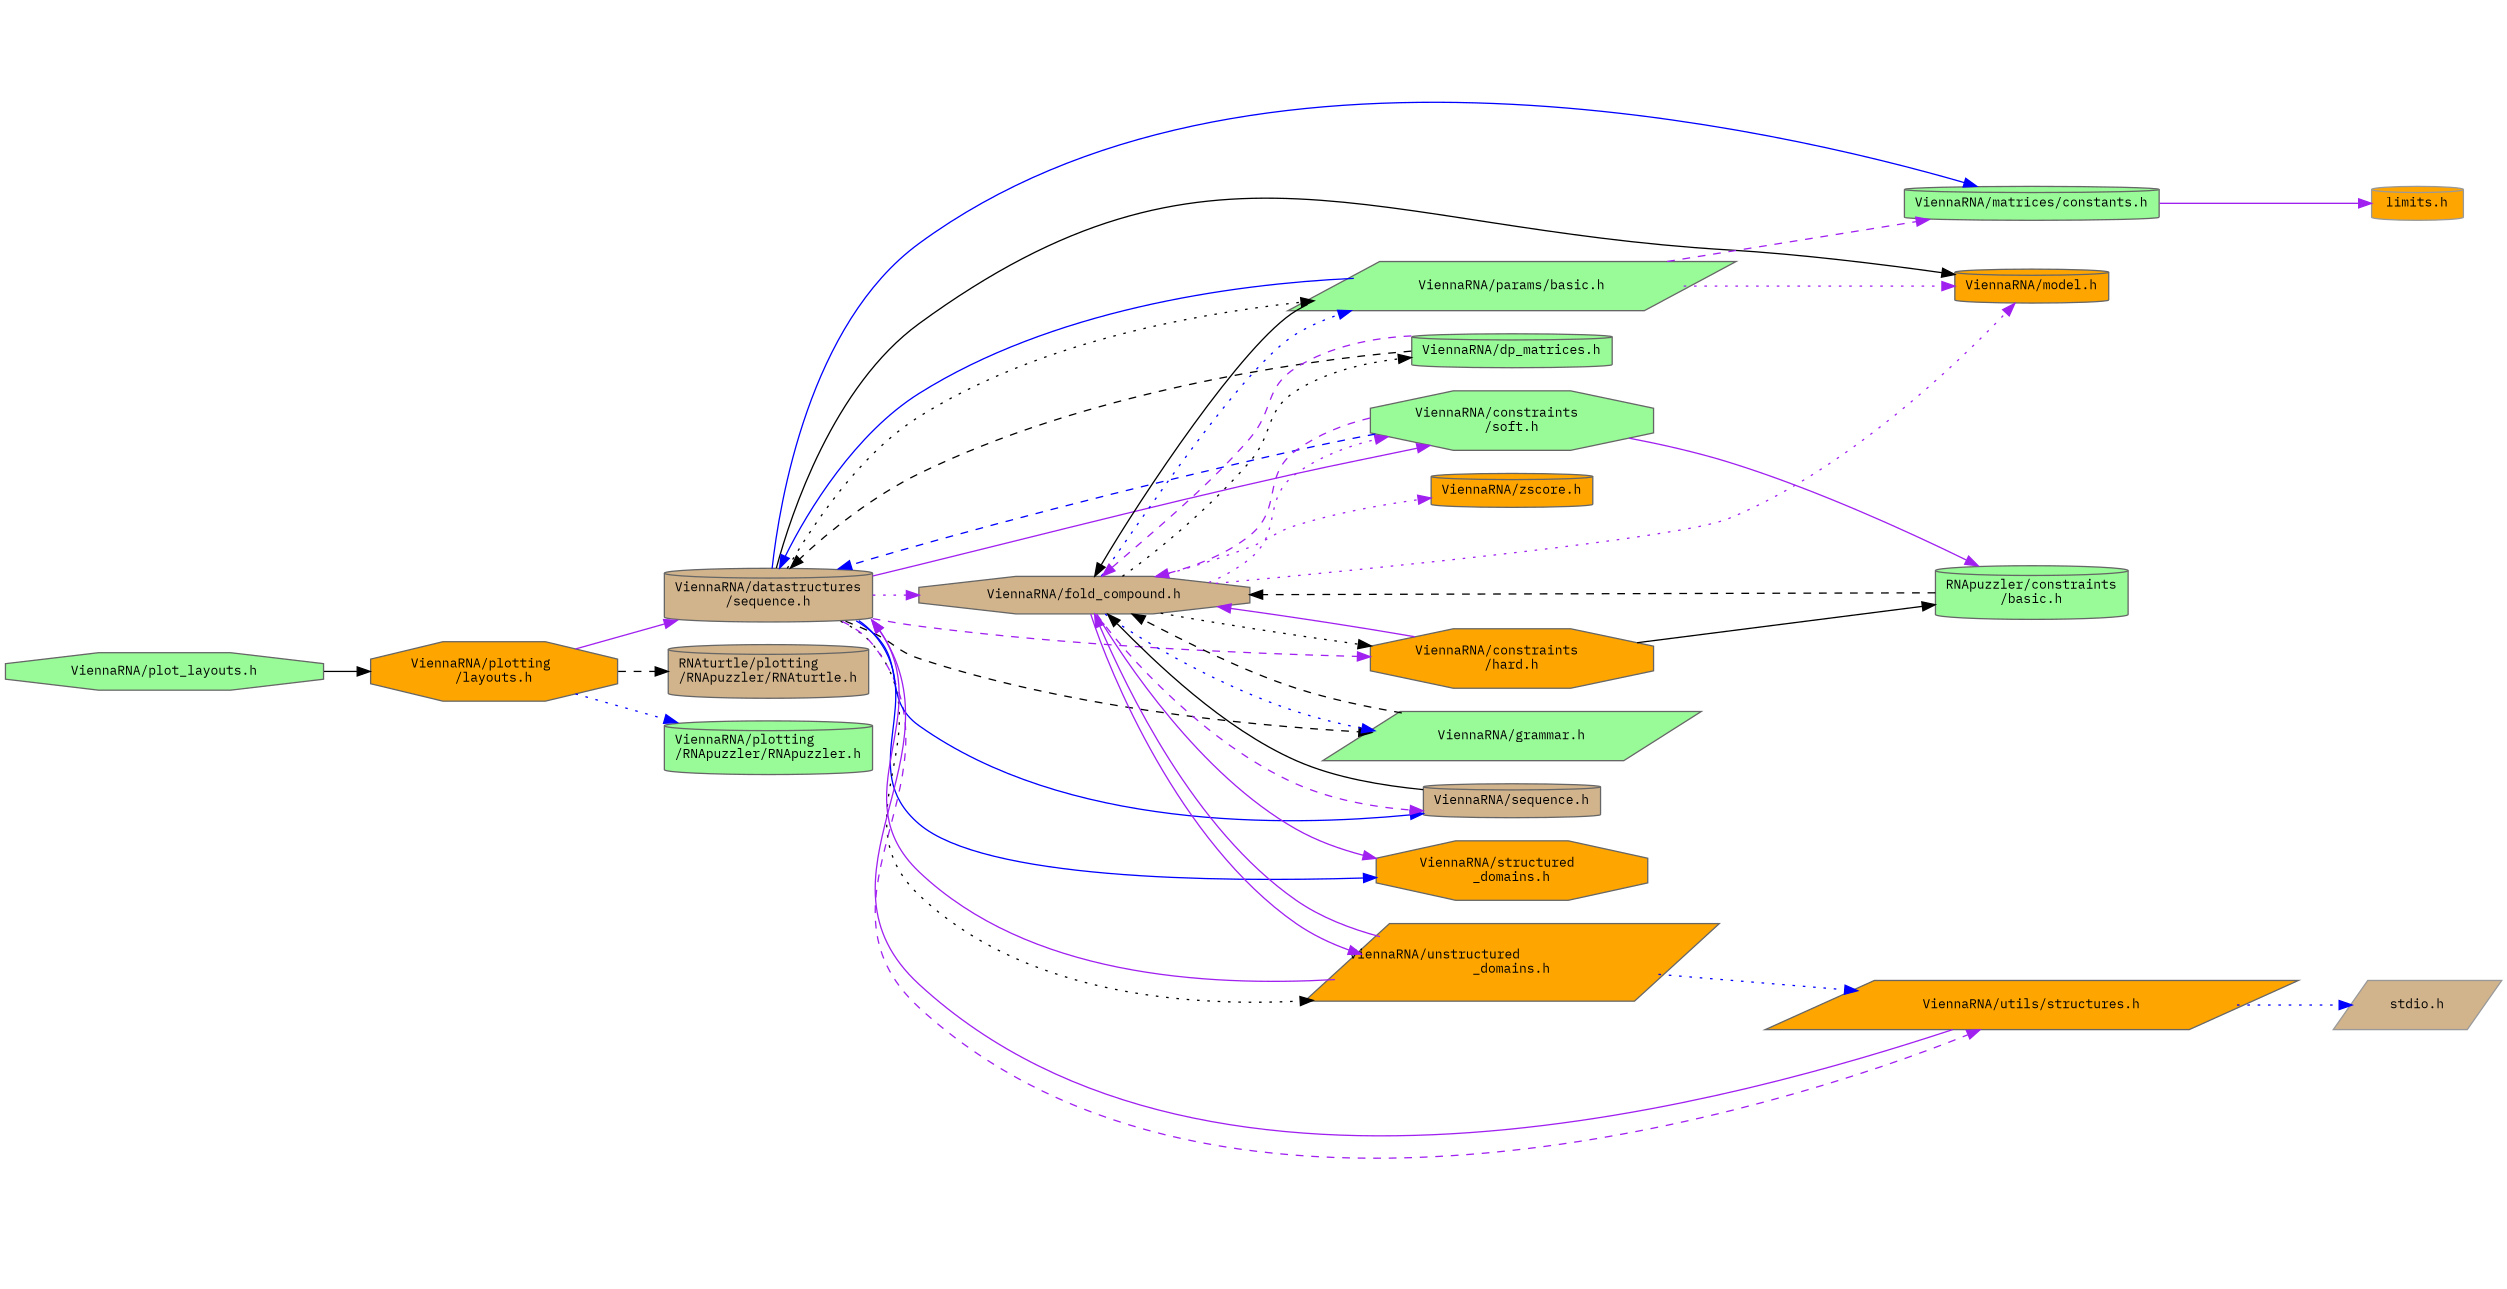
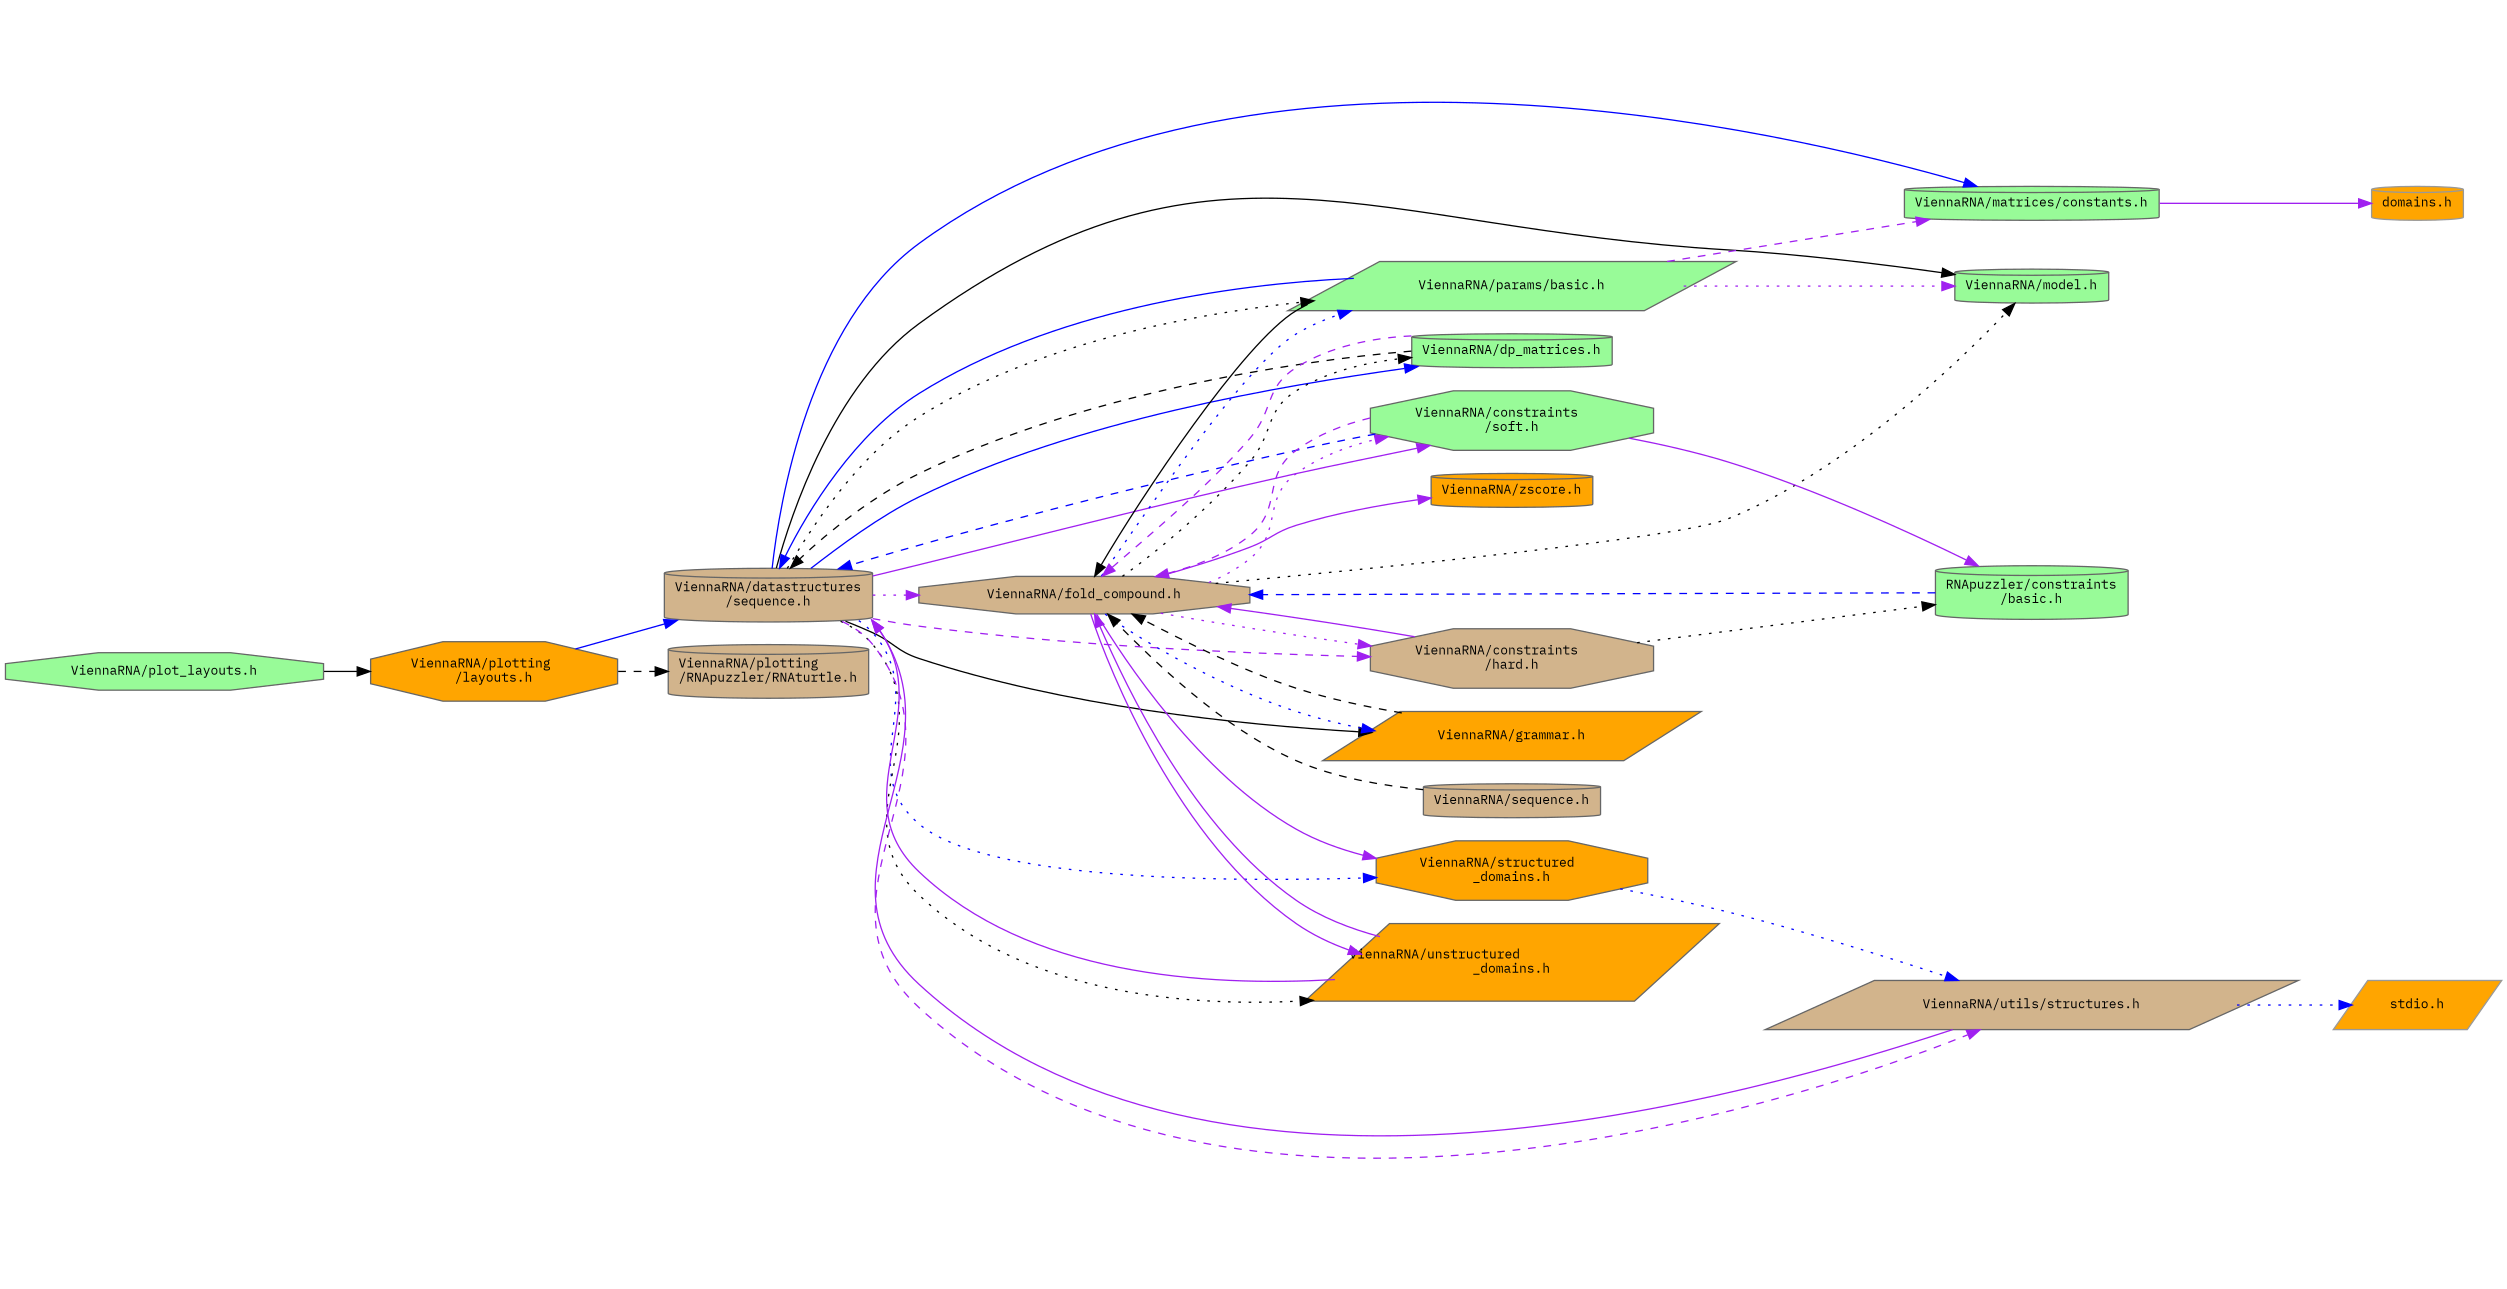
node "limits.h": label "limits.h" -> "domains.h"
node "ViennaRNA/model.h": fillcolor orange -> palegreen
edge "ViennaRNA/fold_compound.h" -> "ViennaRNA/zscore.h": style dotted -> solid
edge "ViennaRNA/fold_compound.h" -> "ViennaRNA/model.h": color purple -> black
edge "RNApuzzler/constraints /basic.h" -> "ViennaRNA/fold_compound.h": color black -> blue
edge "ViennaRNA/constraints /hard.h" -> "RNApuzzler/constraints /basic.h": style solid -> dotted
edge "ViennaRNA/fold_compound.h" -> "ViennaRNA/constraints /hard.h": color black -> purple
edge "ViennaRNA/plotting /layouts.h" -> "ViennaRNA/datastructures /sequence.h": color purple -> blue
node "ViennaRNA/constraints /hard.h": fillcolor orange -> tan
node "RNAturtle/plotting /RNApuzzler/RNAturtle.h": label "RNAturtle/plotting /RNApuzzler/RNAturtle.h" -> "ViennaRNA/plotting /RNApuzzler/RNAturtle.h"
edge "ViennaRNA/datastructures /sequence.h" -> "ViennaRNA/grammar.h": style dashed -> solid
node "ViennaRNA/grammar.h": fillcolor palegreen -> orange
edge "ViennaRNA/sequence.h" -> "ViennaRNA/fold_compound.h": style solid -> dashed
edge "ViennaRNA/fold_compound.h" -> "ViennaRNA/sequence.h": removed
node "ViennaRNA/plotting /RNApuzzler/RNApuzzler.h": removed
edge "ViennaRNA/datastructures /sequence.h" -> "ViennaRNA/sequence.h": now "ViennaRNA/datastructures /sequence.h" -> "ViennaRNA/dp_matrices.h"
edge "ViennaRNA/datastructures /sequence.h" -> "ViennaRNA/structured _domains.h": style solid -> dotted
edge "ViennaRNA/unstructured _domains.h" -> "ViennaRNA/utils/structures.h": now "ViennaRNA/structured _domains.h" -> "ViennaRNA/utils/structures.h"
node "ViennaRNA/utils/structures.h": fillcolor orange -> tan
node "stdio.h": fillcolor tan -> orange
